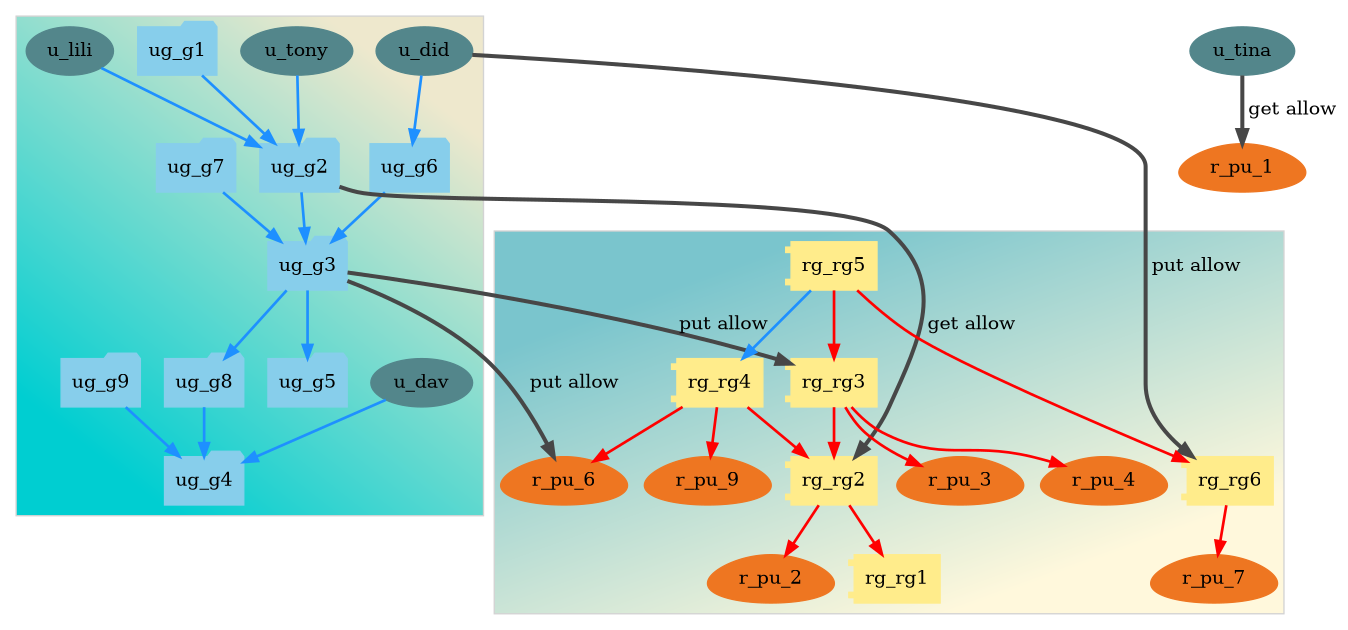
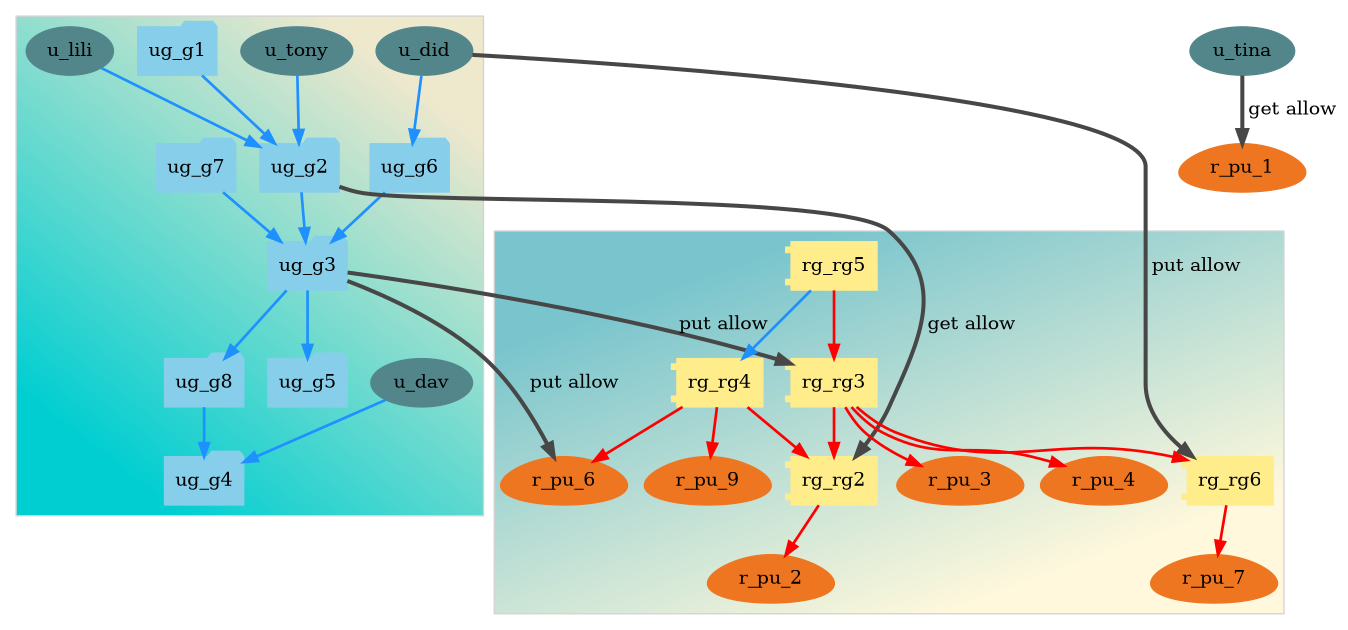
node "ug_g9": removed
edge "rg_rg5" -> "rg_rg6": now "rg_rg3" -> "rg_rg6"
node "rg_rg1": removed
